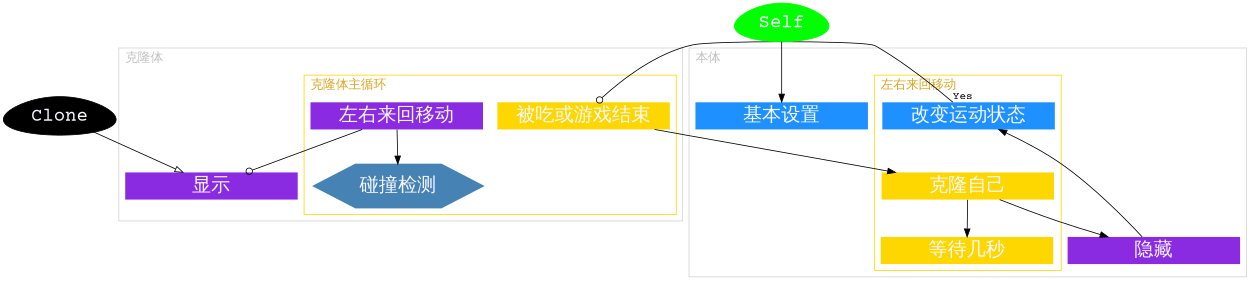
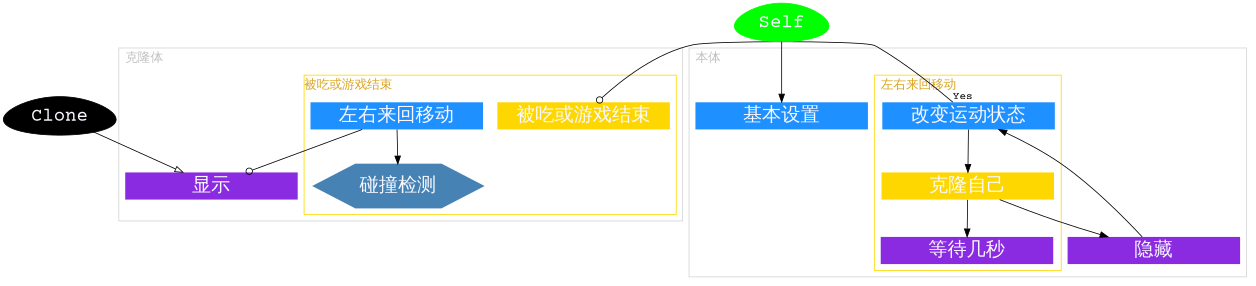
cluster "克隆体主循环": label "克隆体主循环" -> "被吃或游戏结束"
node "左右来回移动": fillcolor BlueViolet -> DodgerBlue
edge "被吃或游戏结束" -> "克隆自己": now "改变运动状态" -> "克隆自己"
node "等待几秒": fillcolor Gold -> BlueViolet
